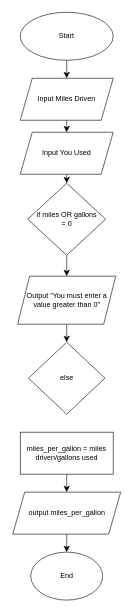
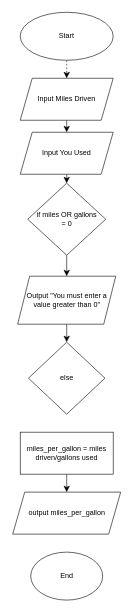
edge "Start" -> "Input Miles Driven": style solid -> dashed
edge "output miles_per_gallon" -> "End": removed
